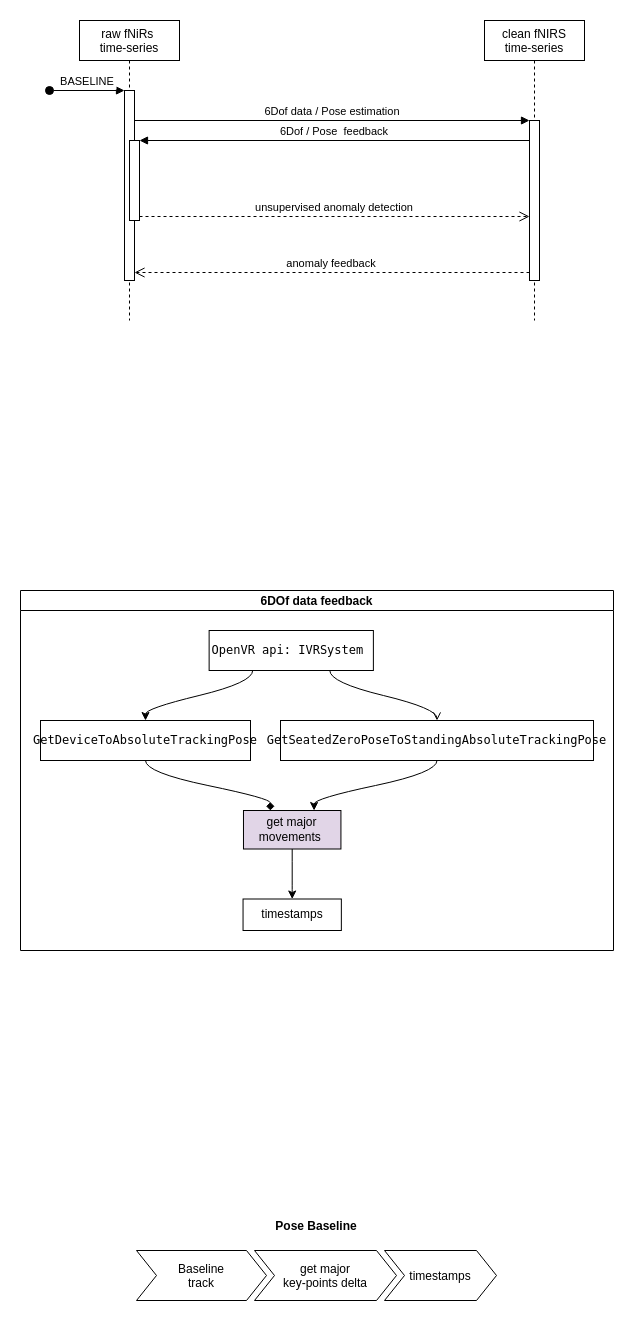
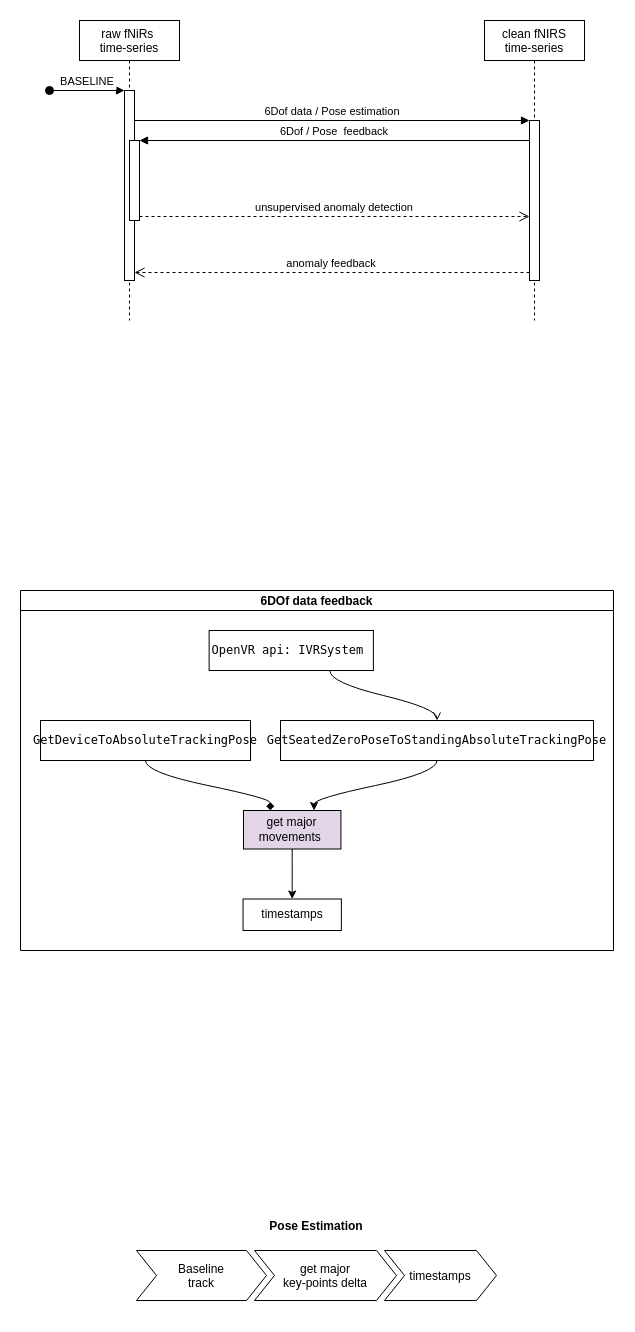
edge "OpenVR api: IVRSystem" -> "GetDeviceToAbsoluteTrackingPose": removed
node "Pose Baseline": label "Pose Baseline" -> "Pose Estimation"
